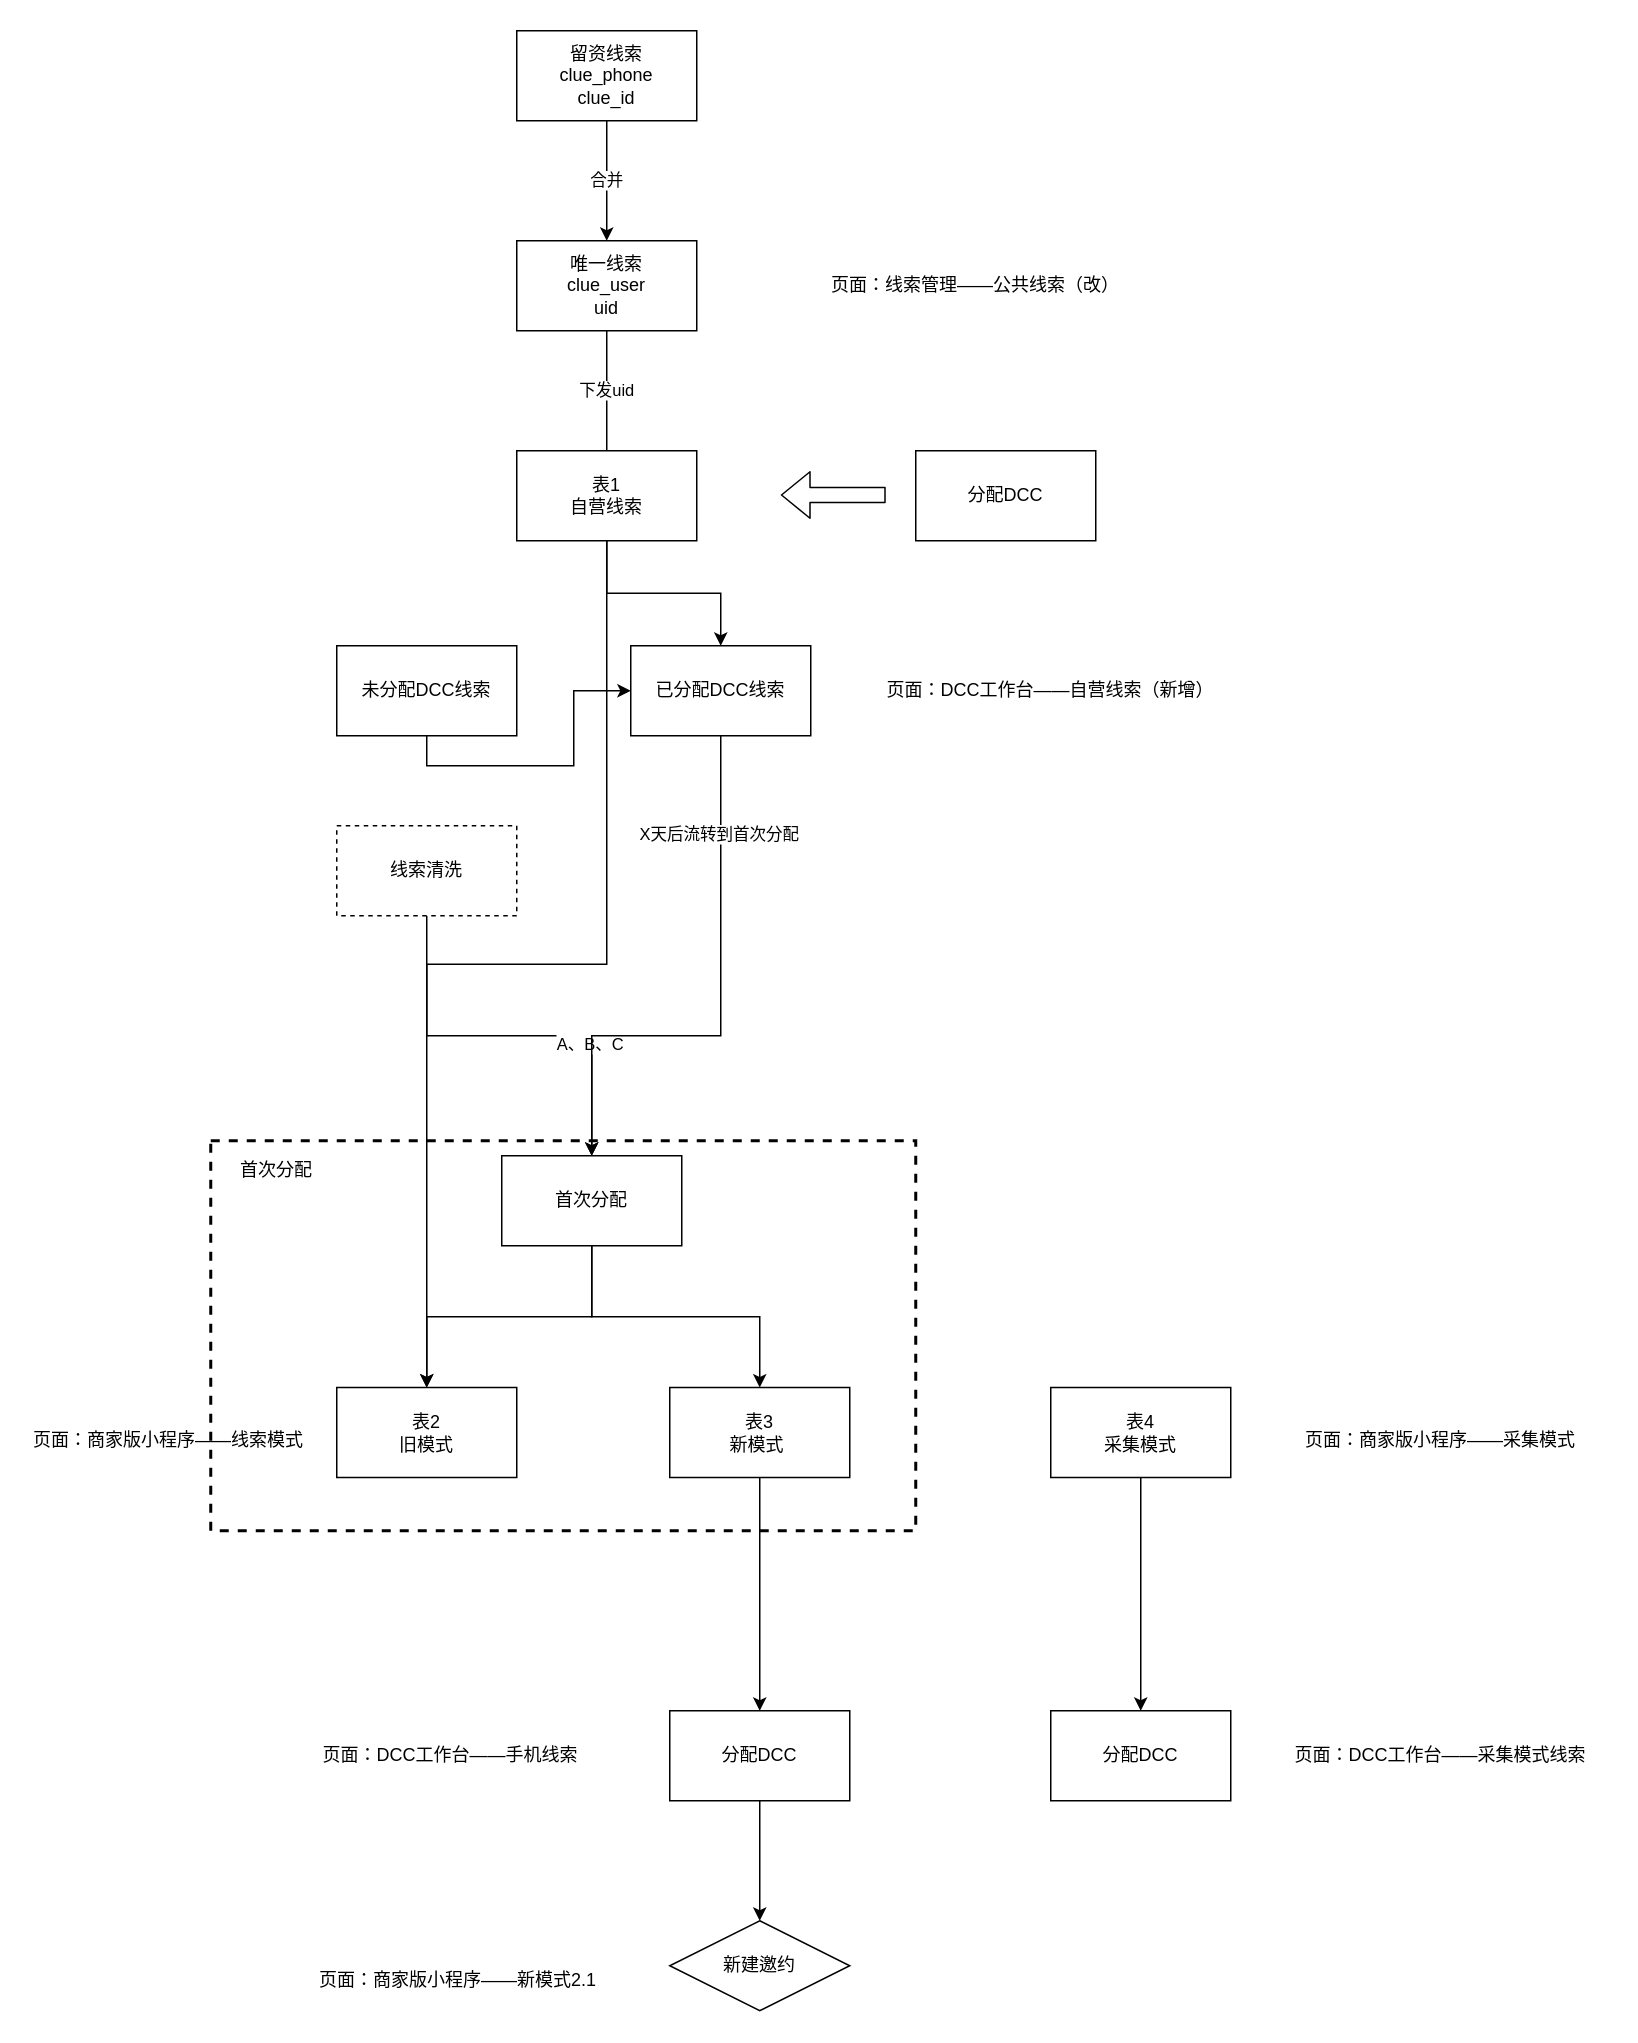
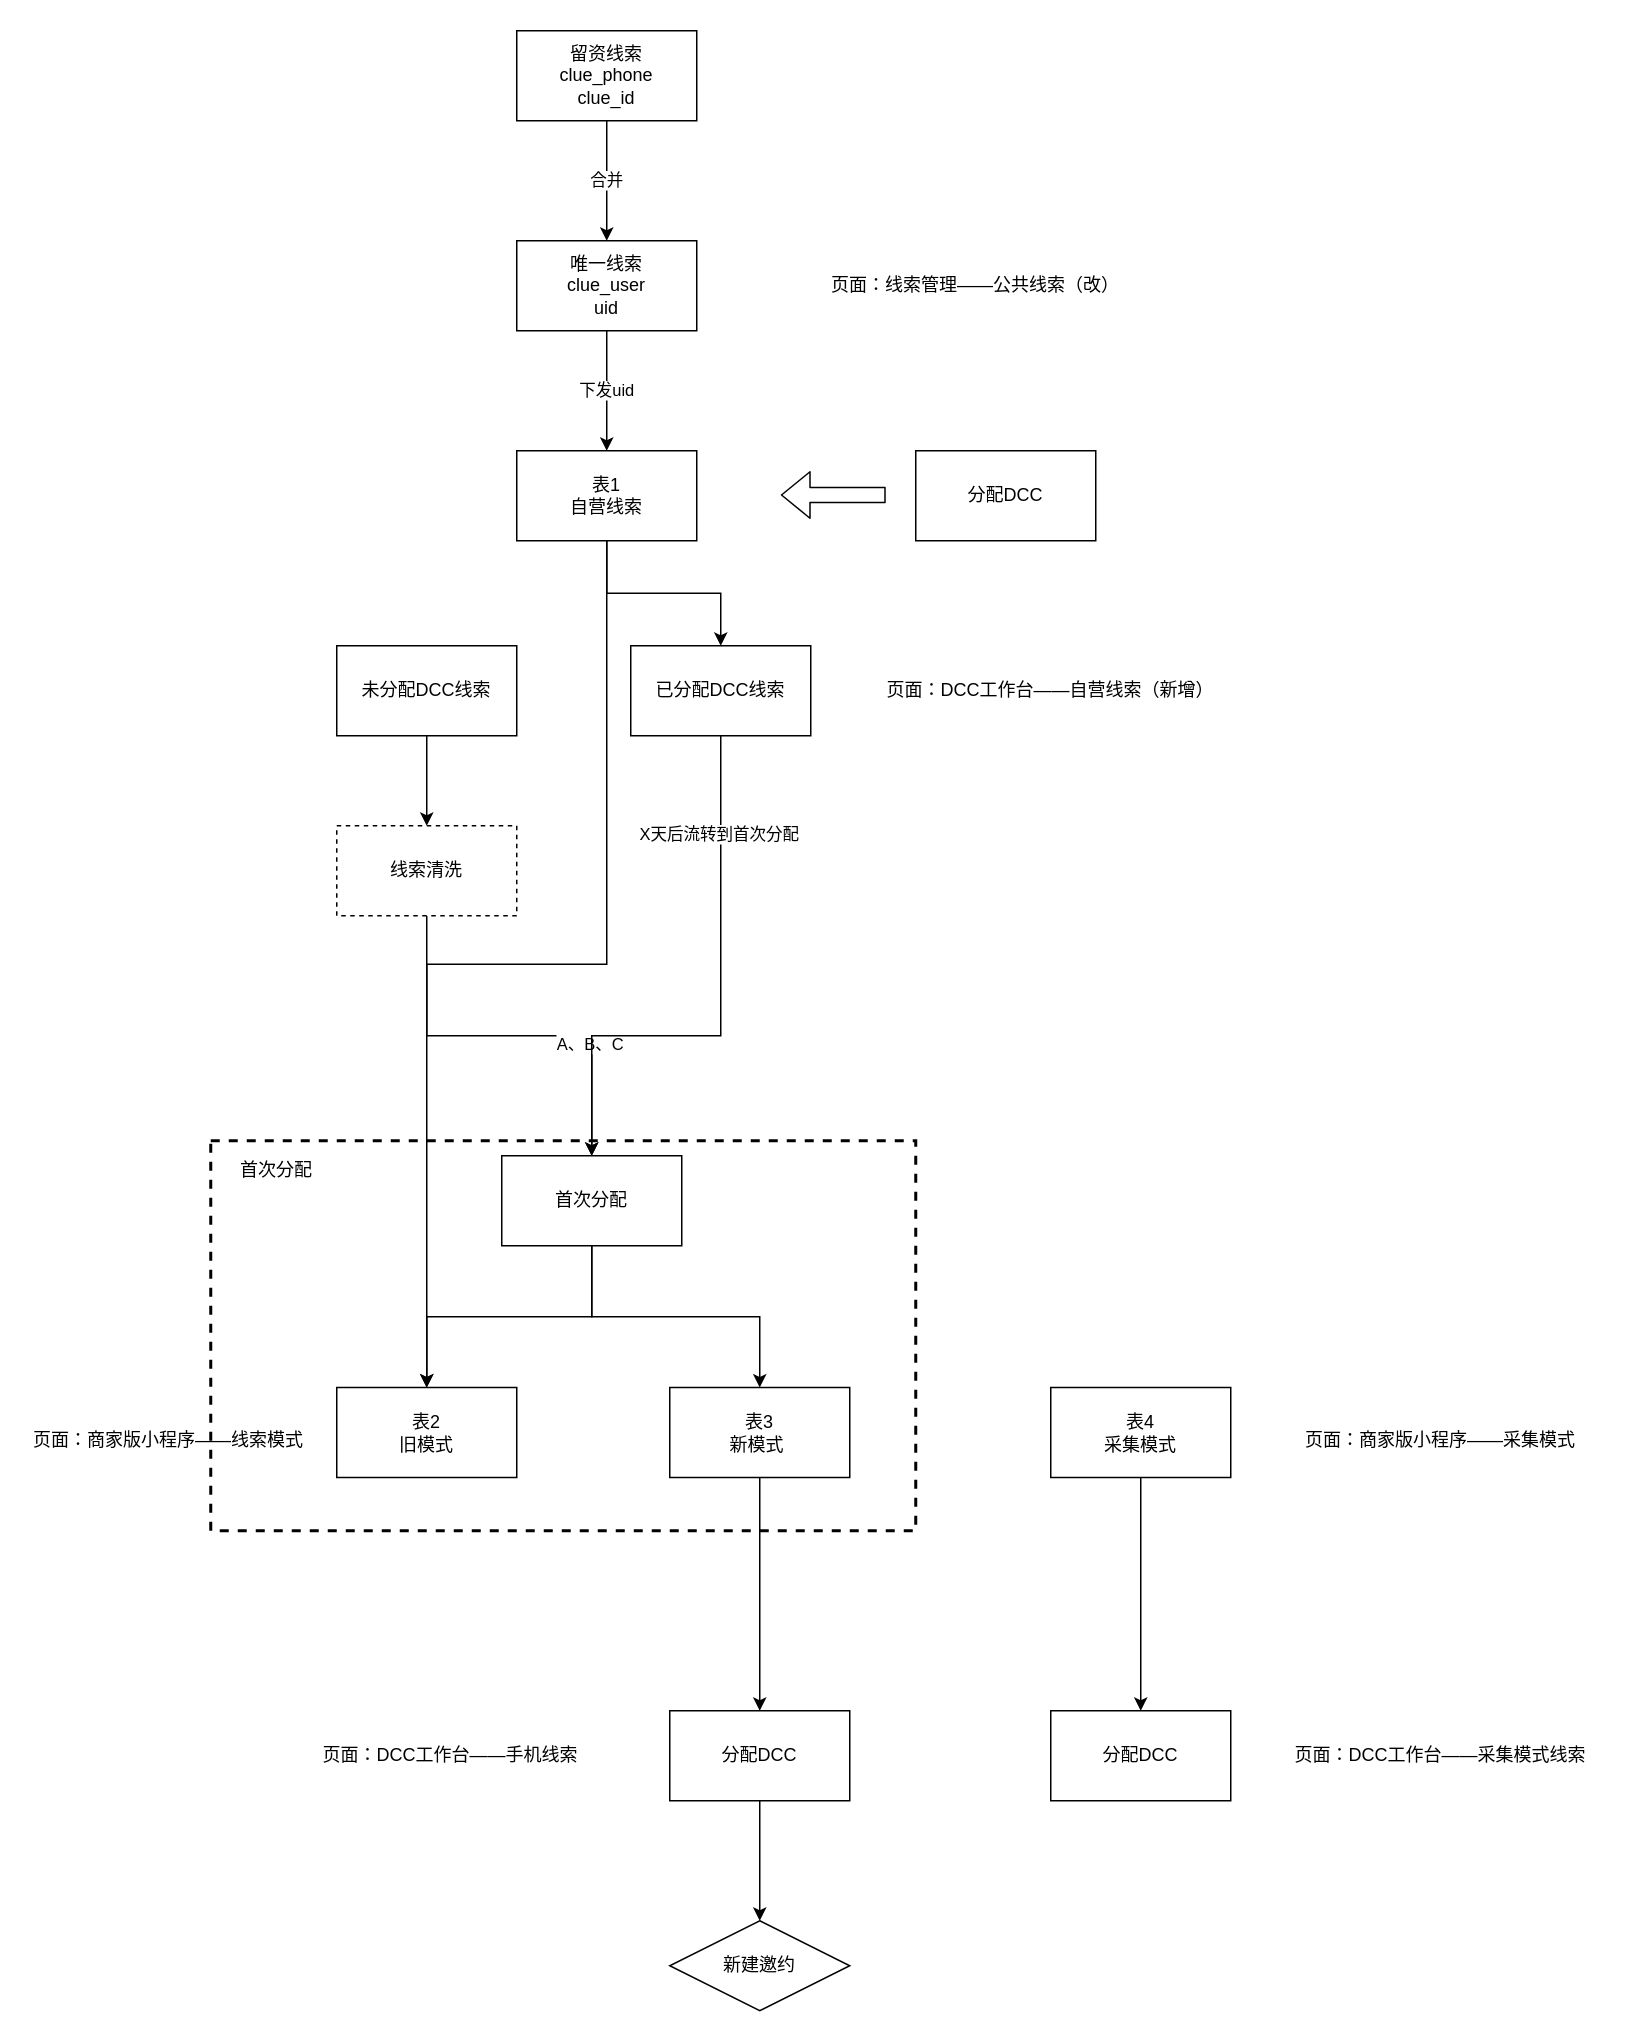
edge "唯一线索 clue_user uid" -- "表1 自营线索": arrowhead none -> classic
edge "未分配DCC线索" -> "已分配DCC线索": now "未分配DCC线索" -> "线索清洗"
node "页面：商家版小程序——新模式2.1": removed
